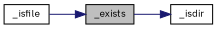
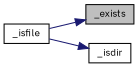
edge "_exists" -> "_isdir": now "_isfile" -> "_isdir"
